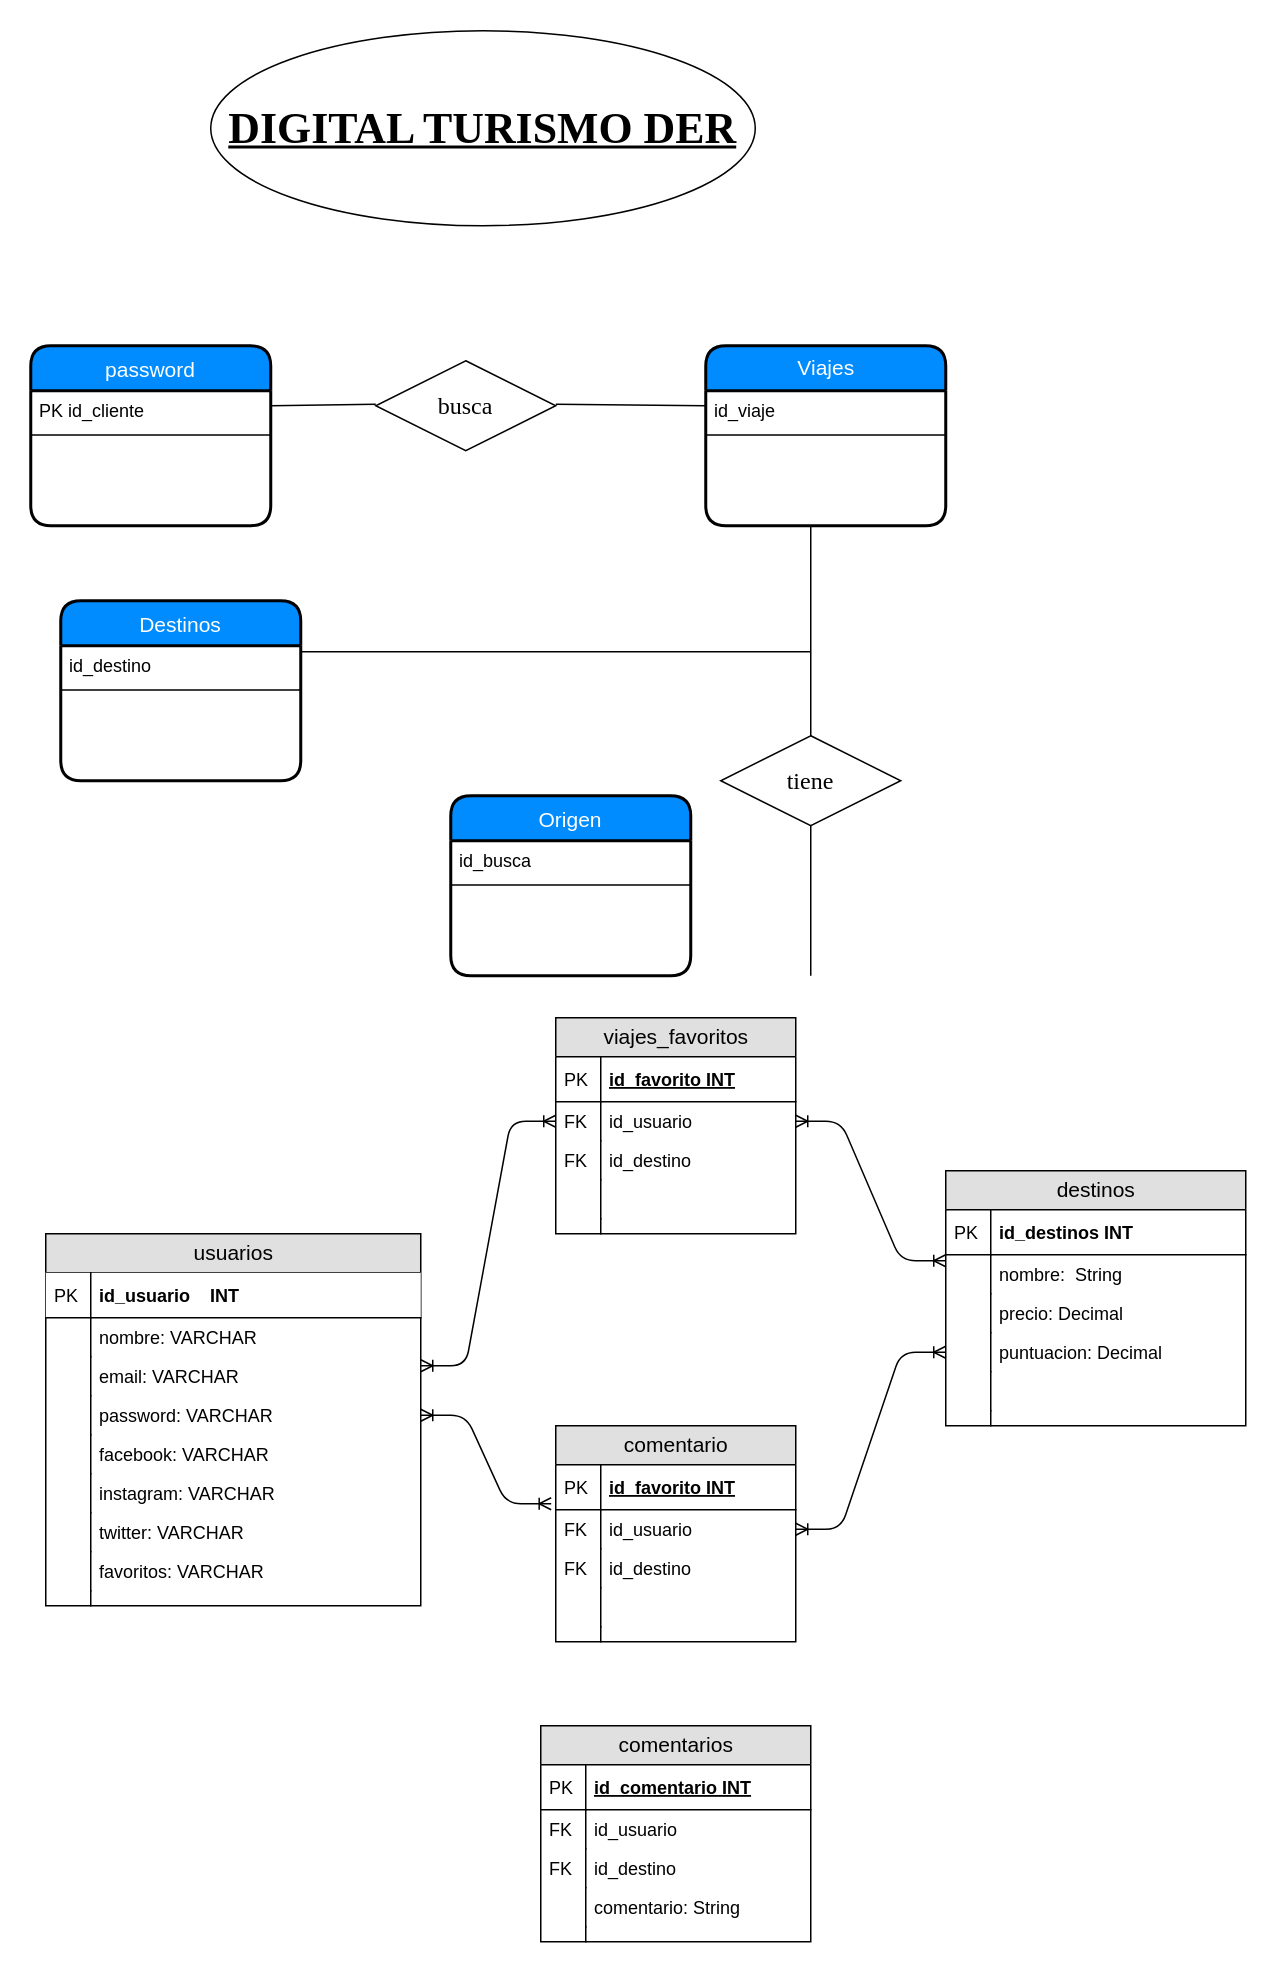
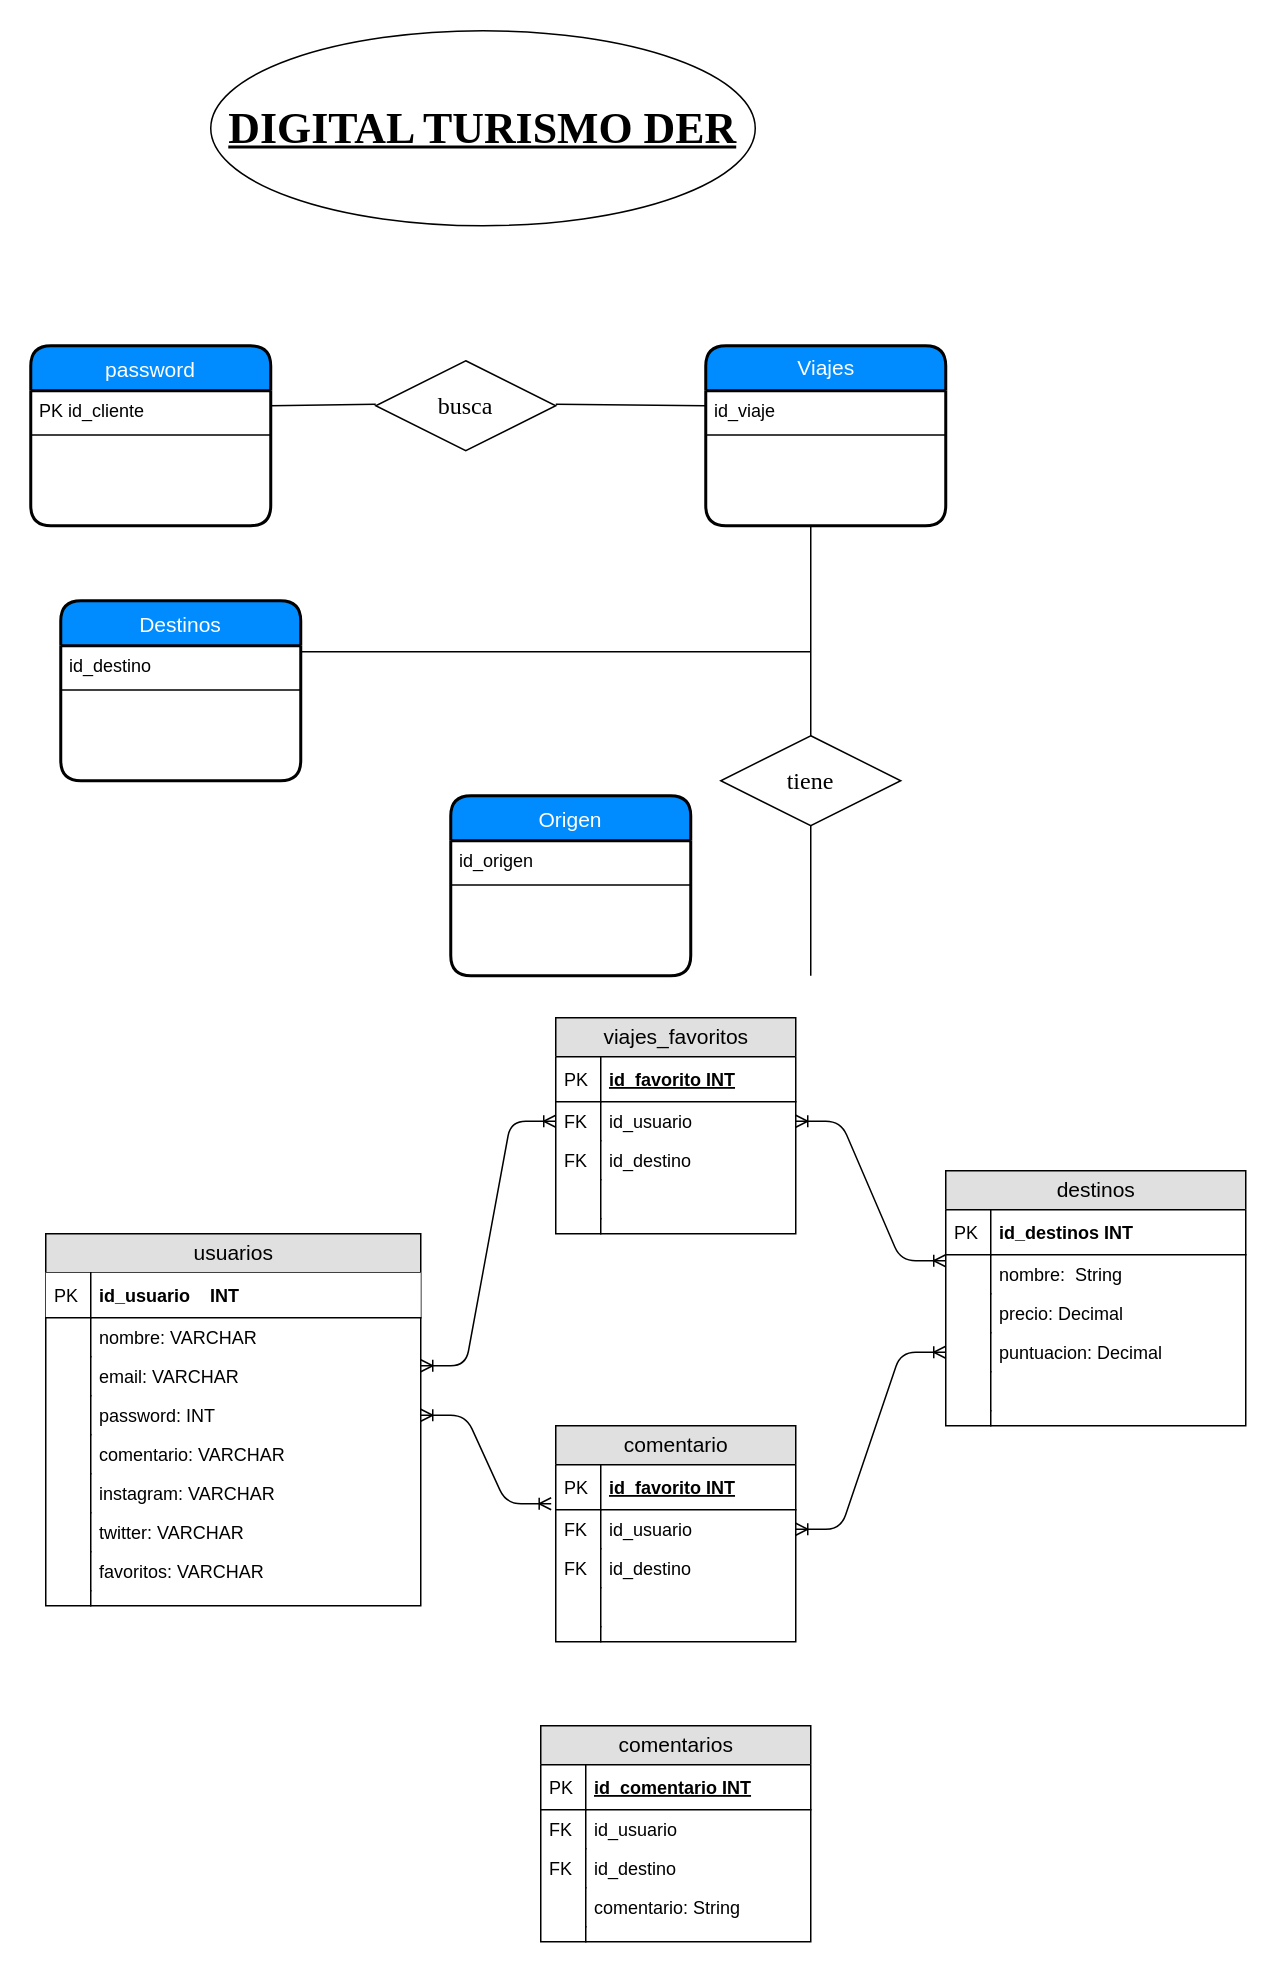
node "id_busca": label "id_busca" -> "id_origen"
node "password: VARCHAR": label "password: VARCHAR" -> "password: INT"
node "facebook: VARCHAR": label "facebook: VARCHAR" -> "comentario: VARCHAR"
